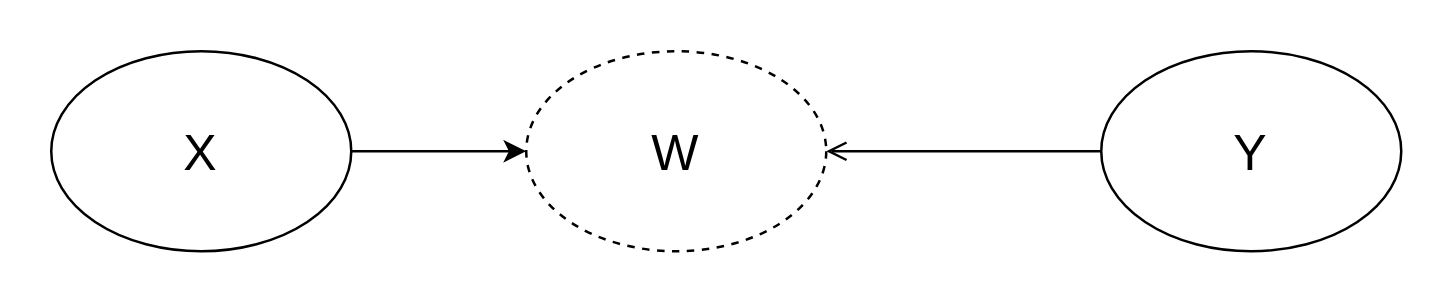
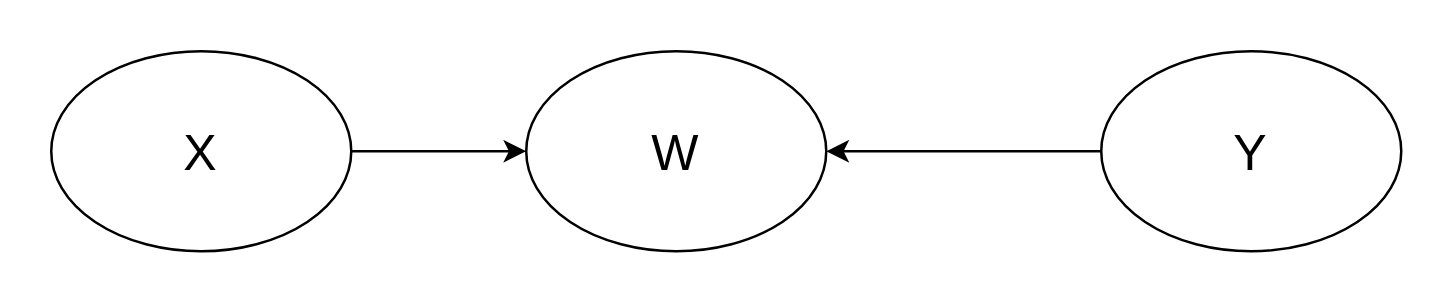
node "W": style dashed -> solid
edge "Y" -> "W": arrowhead open -> classic
